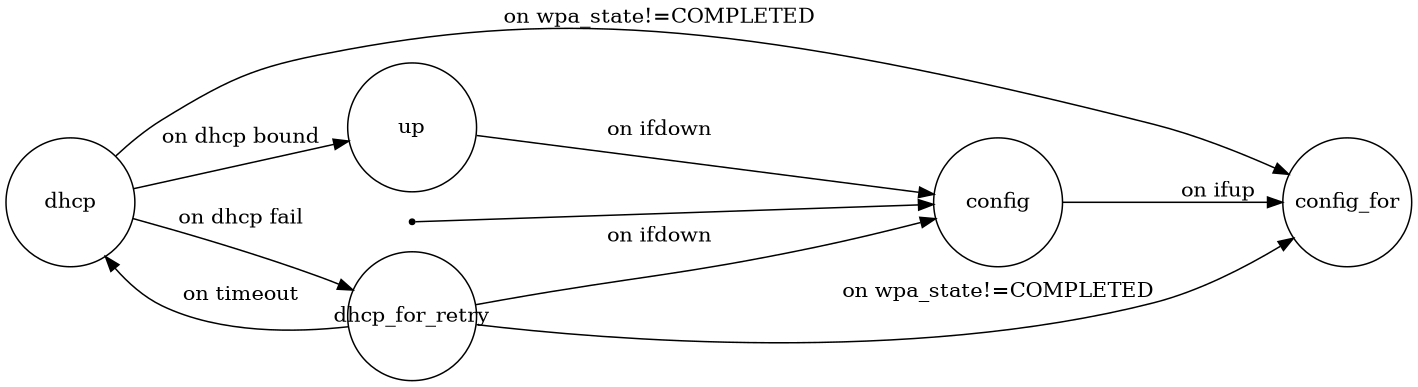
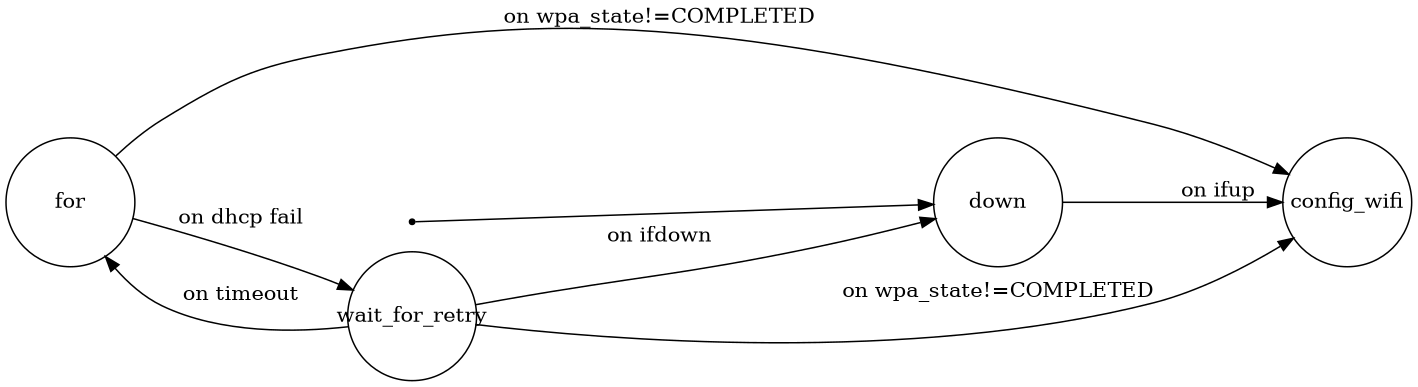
node "up": removed
node "dhcp": label "dhcp" -> "for"
node "config": label "config" -> "down"
node "config_for": label "config_for" -> "config_wifi"
node "dhcp_for_retry": label "dhcp_for_retry" -> "wait_for_retry"
